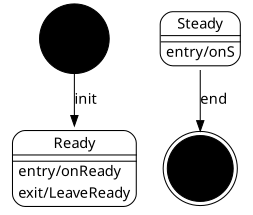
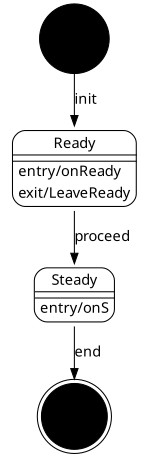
edge "Ready" -> "Steady": added, label "proceed"
